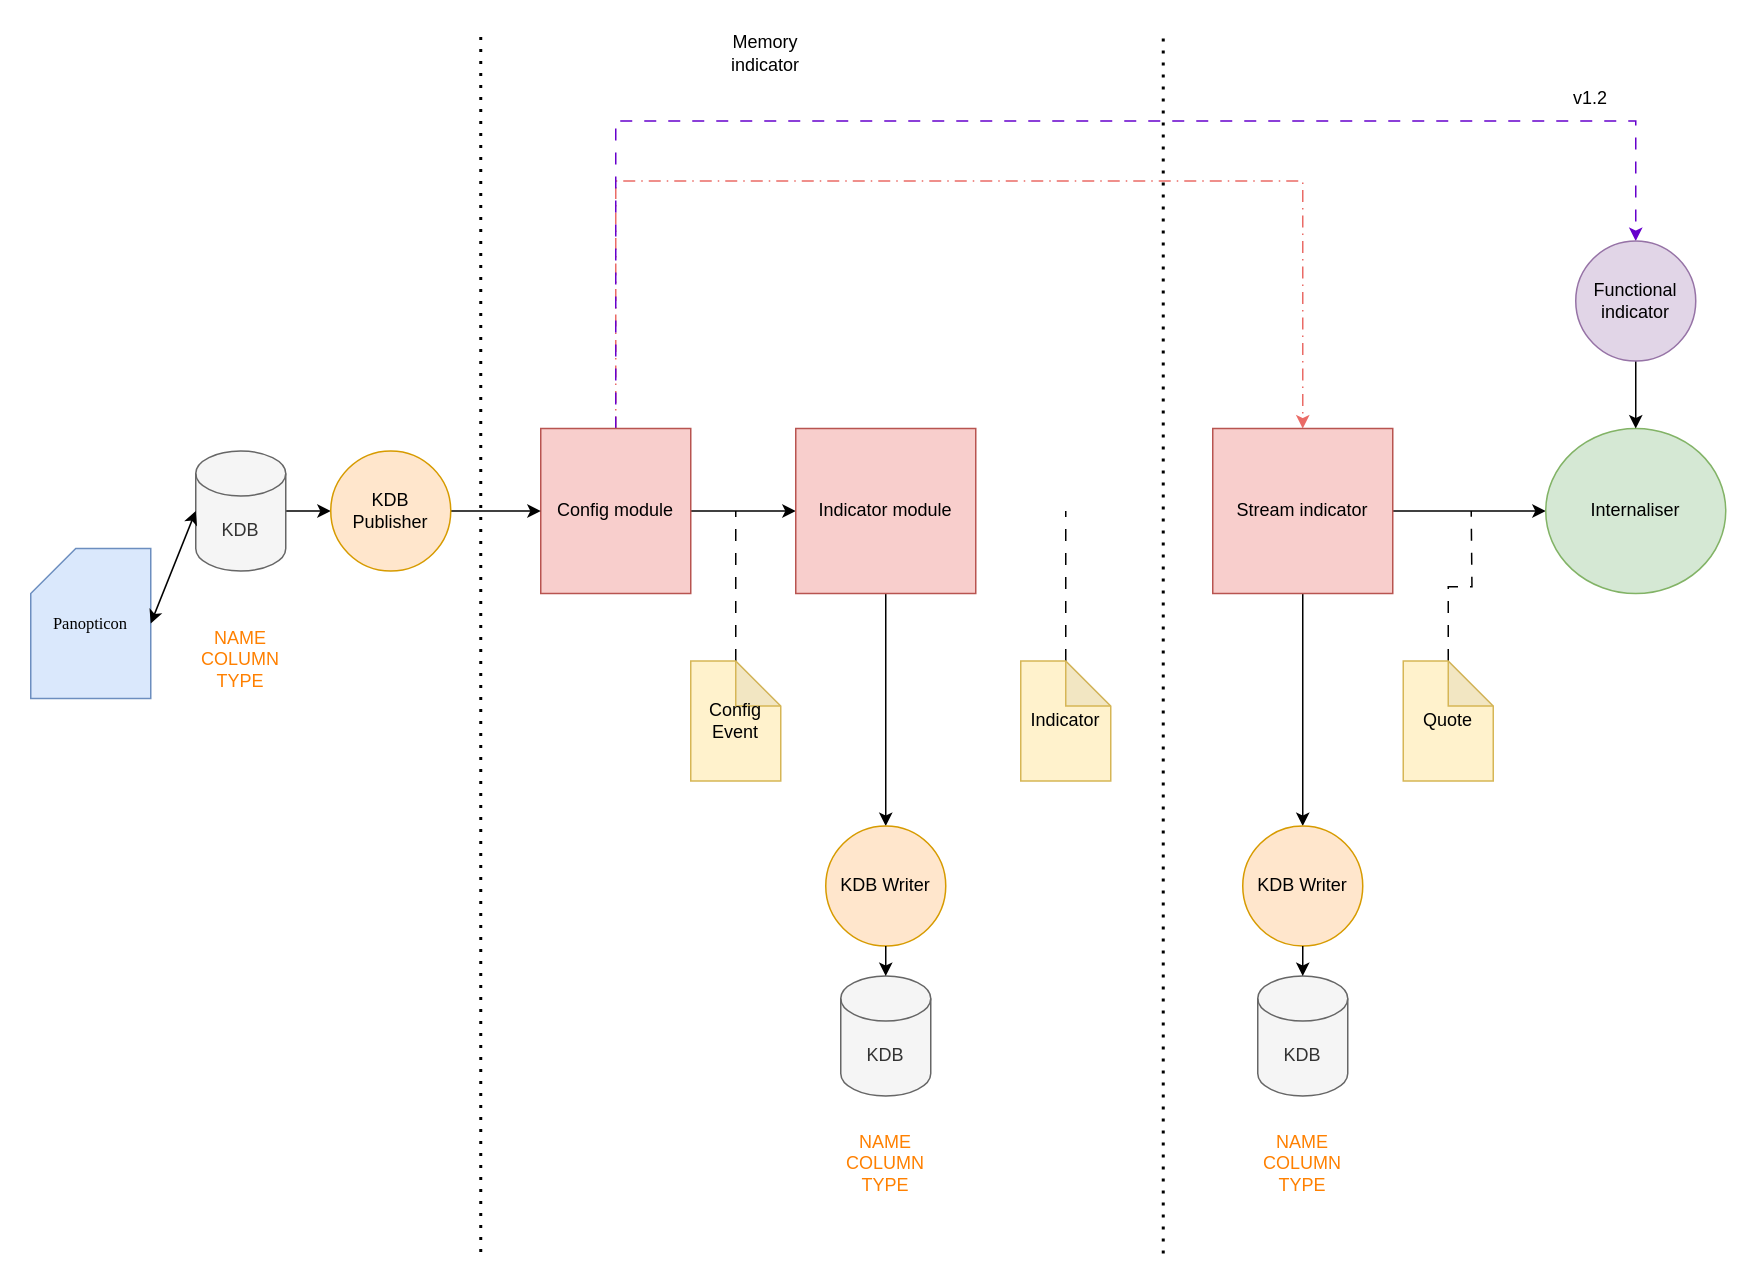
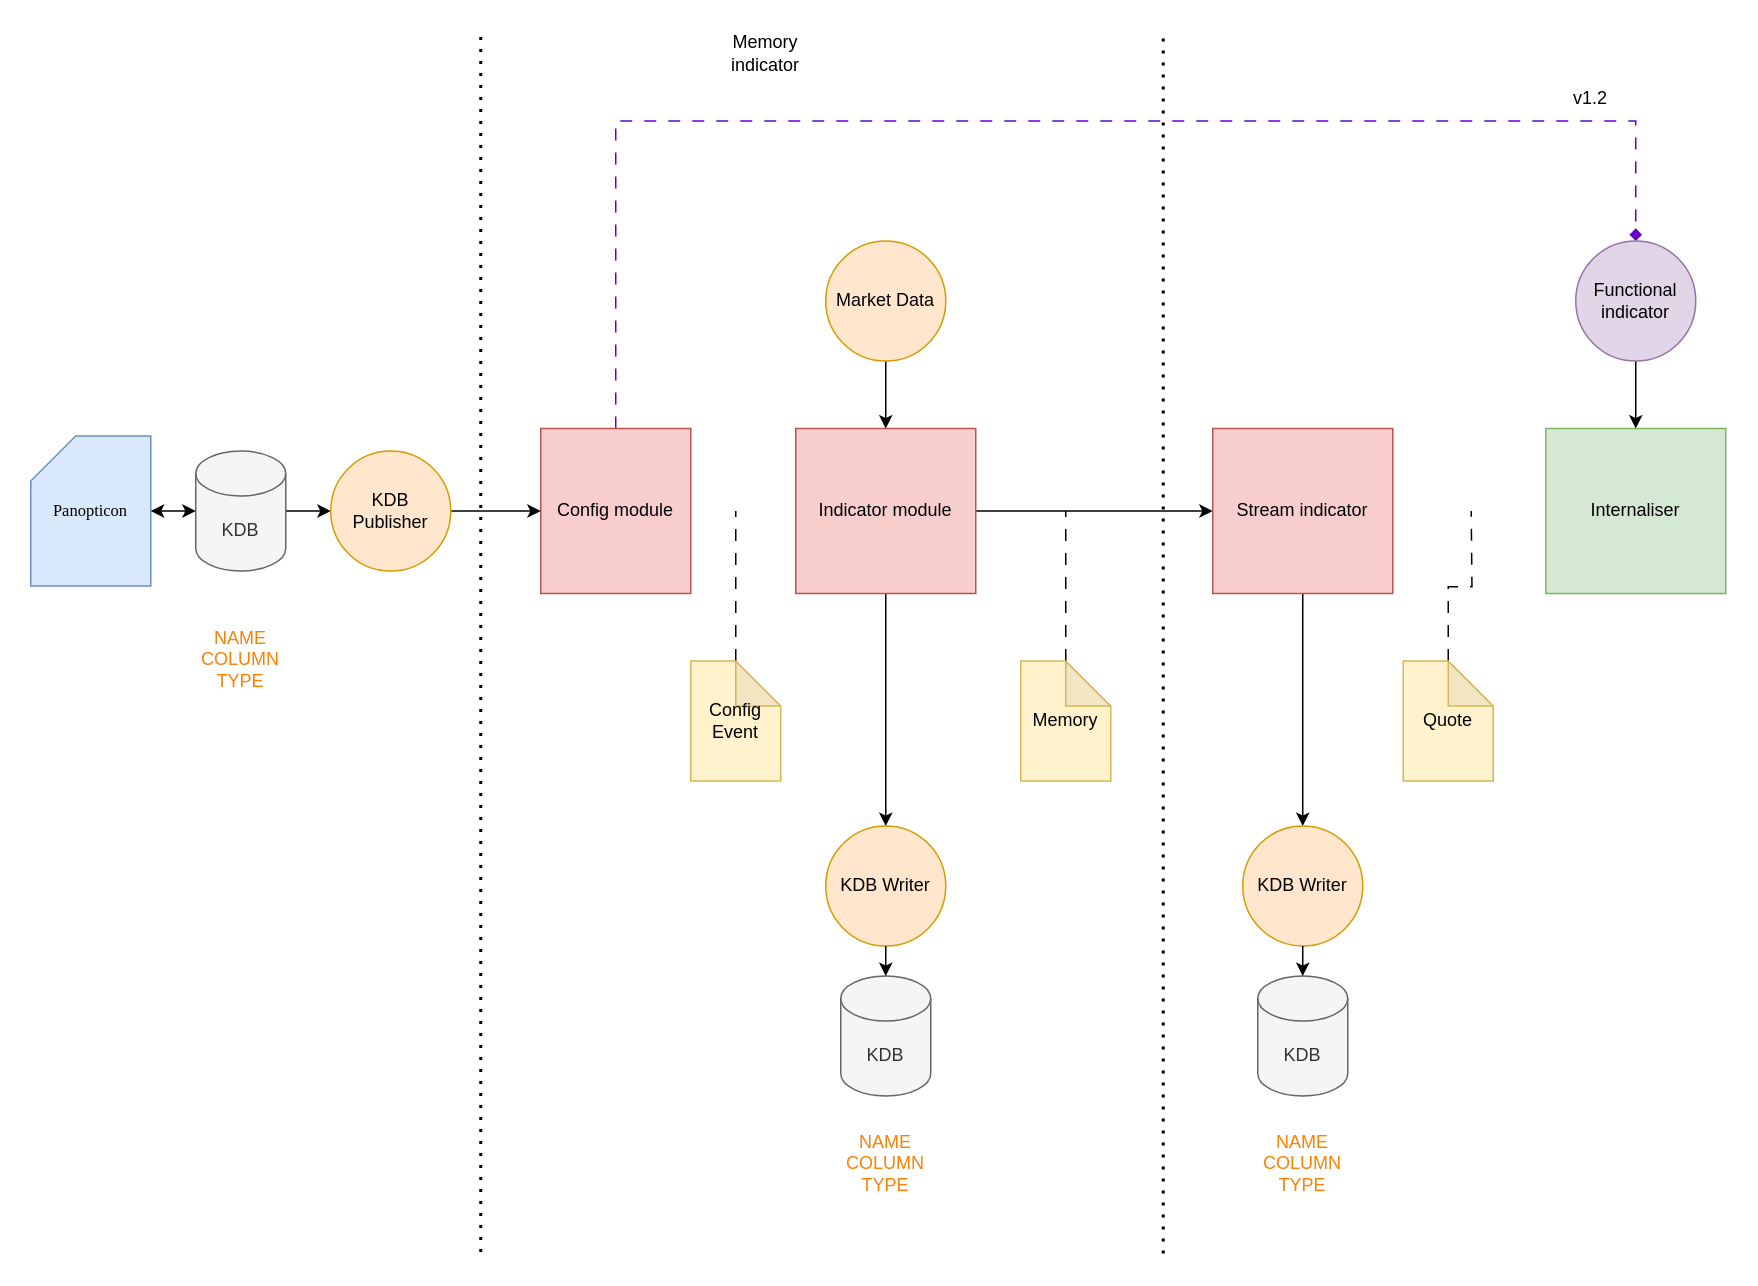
edge "Config module" -> "Stream indicator": removed
edge "Config module" -> "Functional indicator": arrowhead classic -> diamond
node "Market Data": added
edge "Market Data" -> "Indicator module": added
edge "Config module" -> "Indicator module": removed
edge "Indicator module" -> "Stream indicator": added
edge "Stream indicator" -> "Internaliser": removed
node "Internaliser": shape ellipse -> rectangle
node "Panopticon": moved (91, 623) -> (91, 511)
node "Indicator": label "Indicator" -> "Memory"
